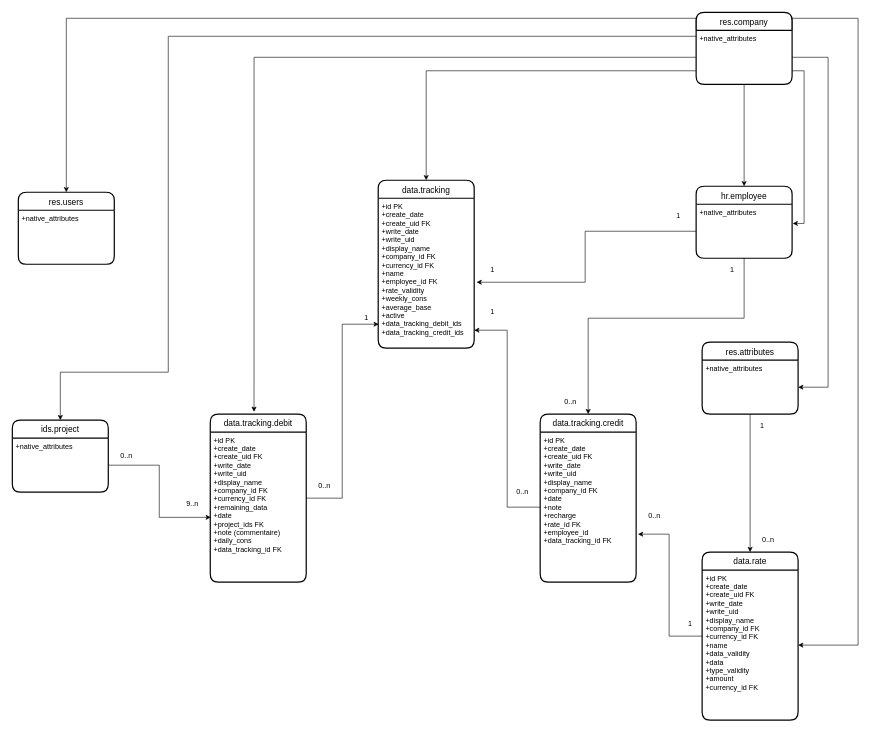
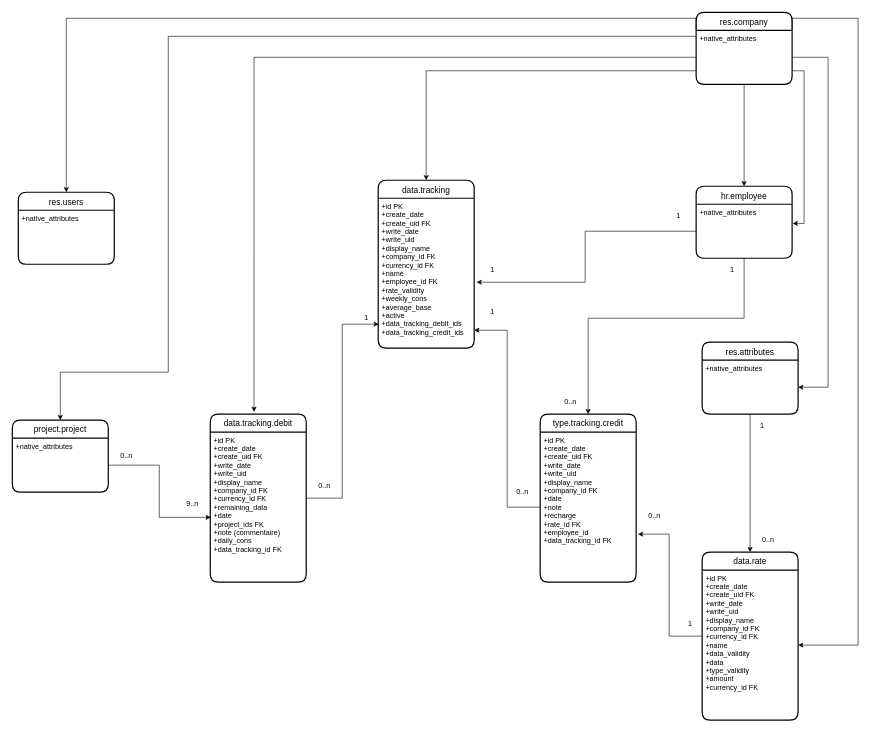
node "data.tracking.credit": label "data.tracking.credit" -> "type.tracking.credit"
node "ids.project": label "ids.project" -> "project.project"
